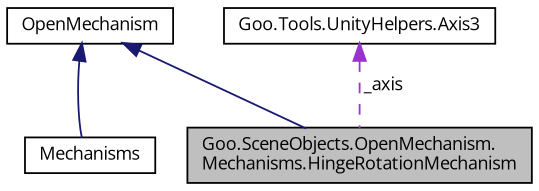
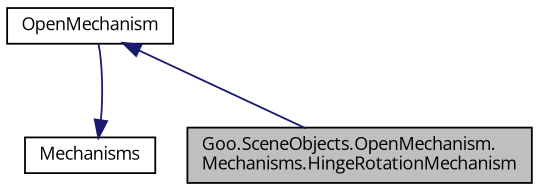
node "Goo.Tools.UnityHelpers.Axis3": removed
edge "Mechanisms" -> "OpenMechanism": reversed
